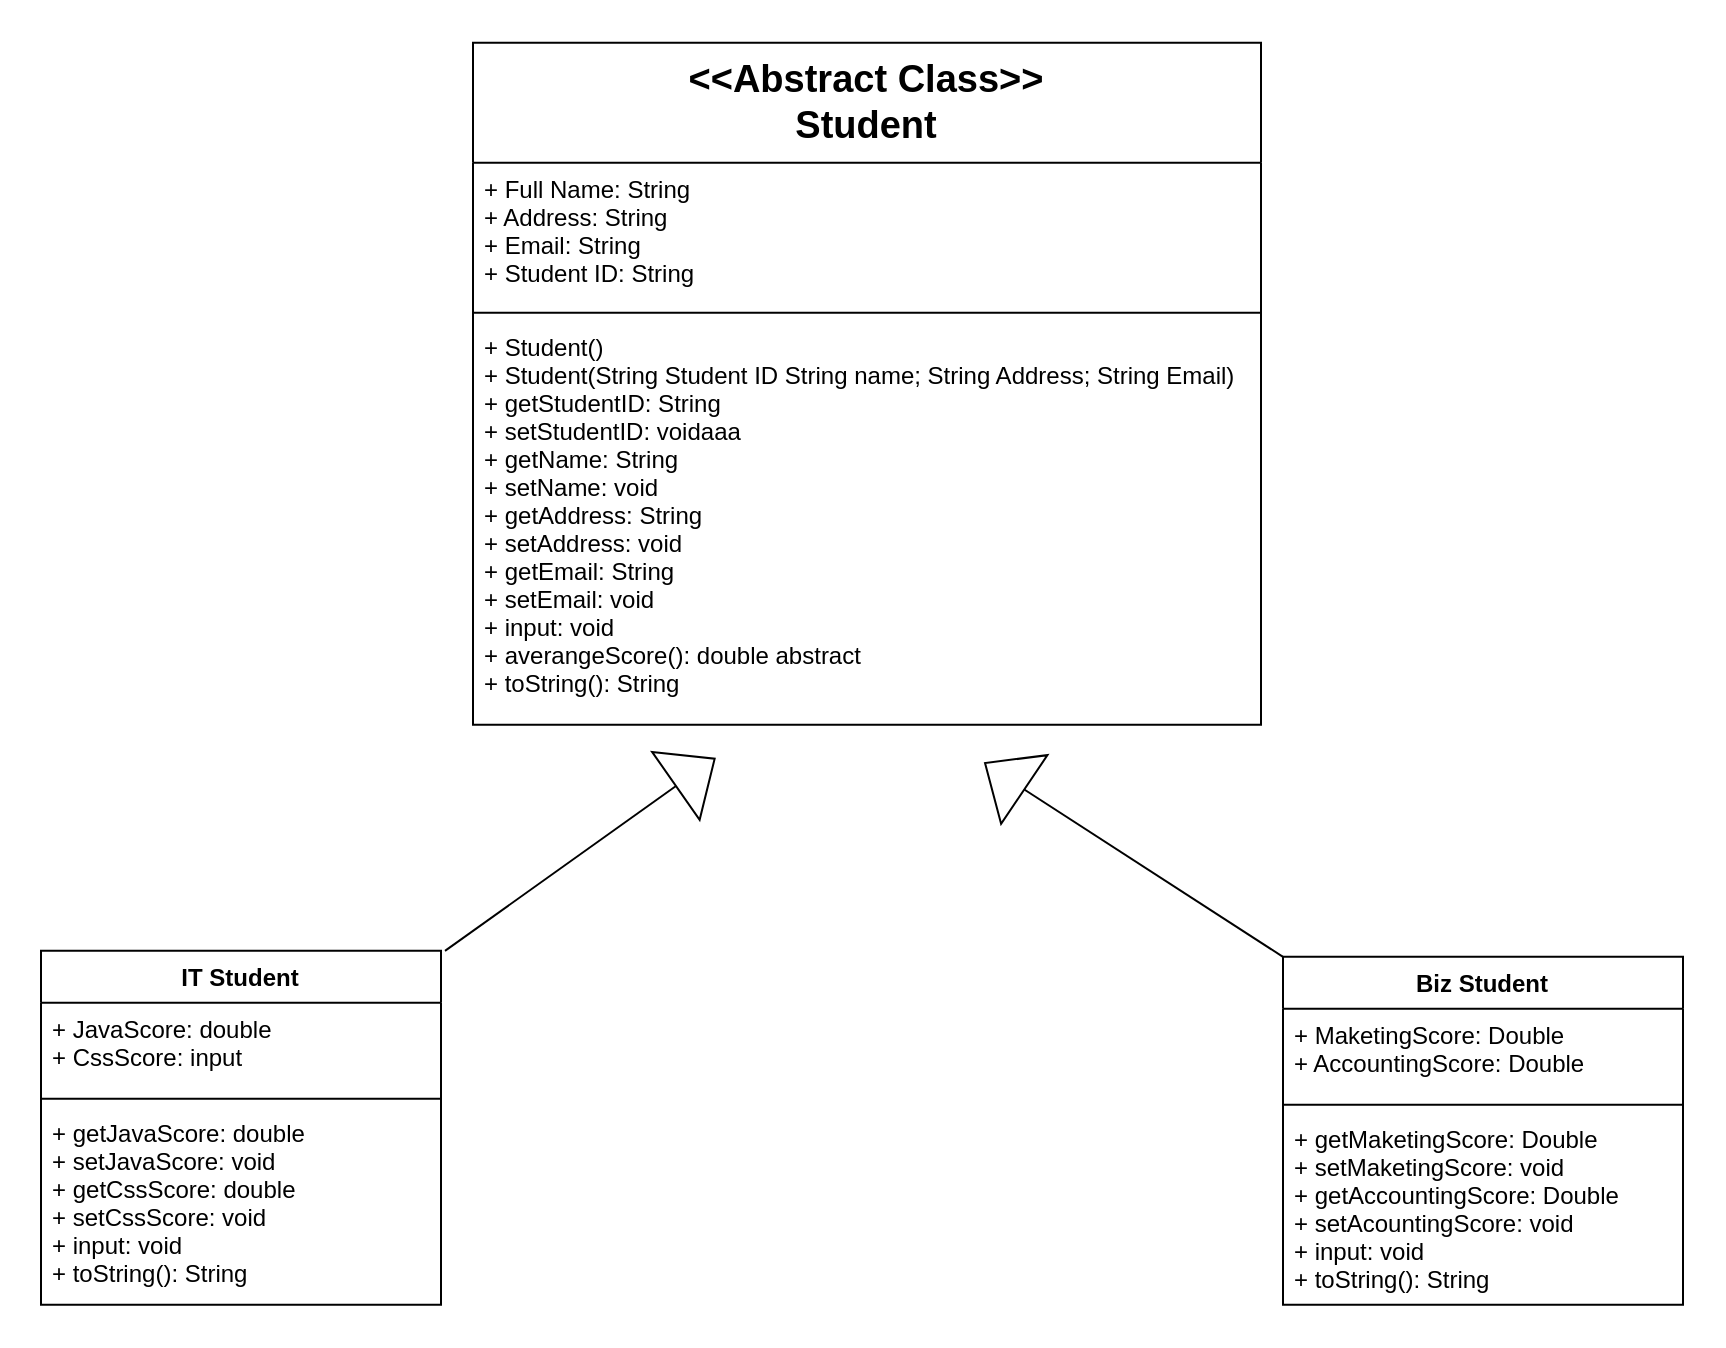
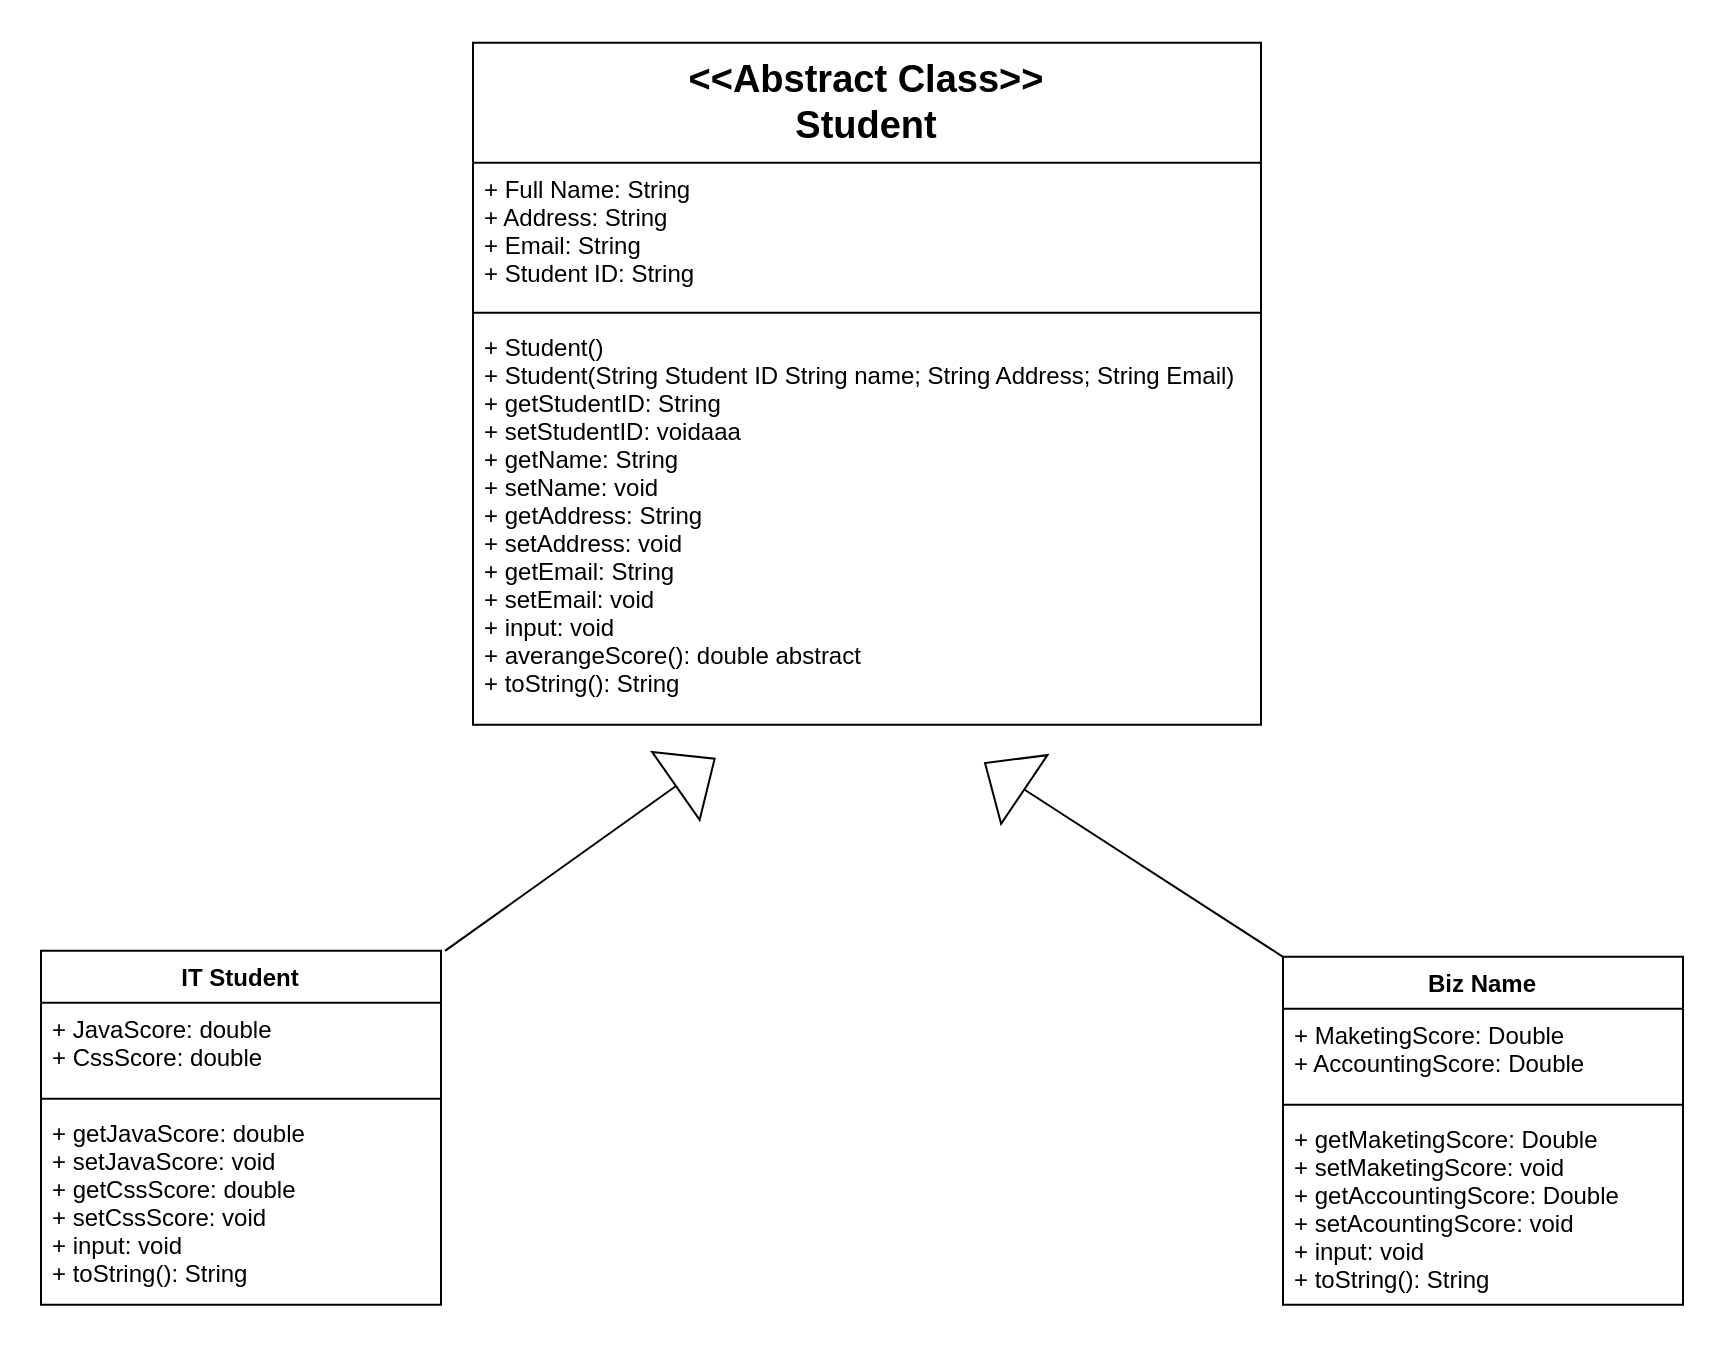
node "Biz Student": label "Biz Student" -> "Biz Name"
node "+ JavaScore: double + CssScore: input": label "+ JavaScore: double + CssScore: input" -> "+ JavaScore: double + CssScore: double"
